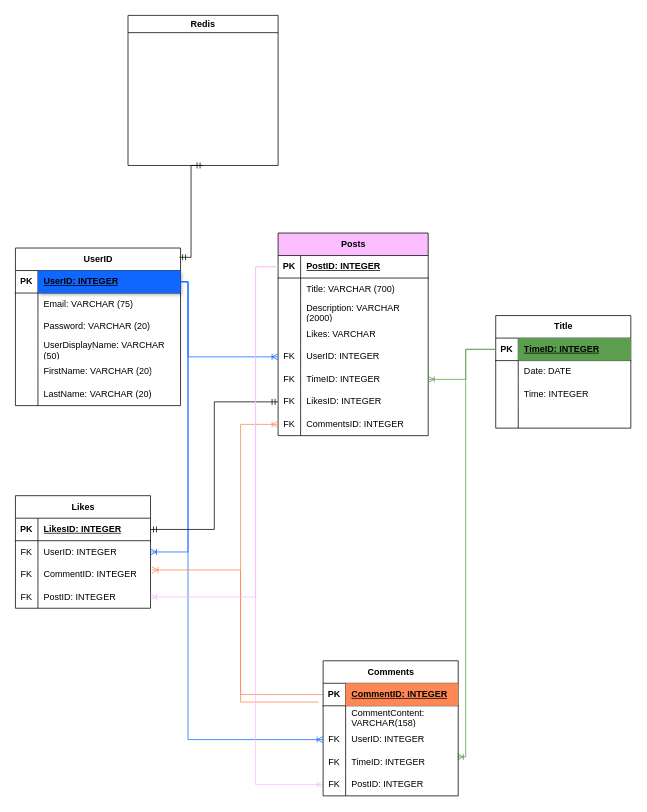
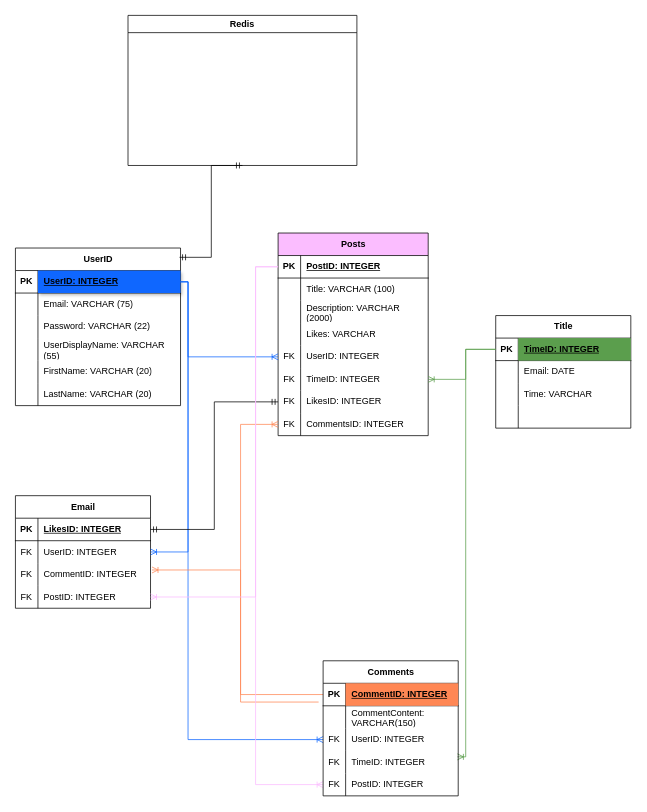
node "Redis": size 150x150 -> 229x150
node "Title: VARCHAR (700)": label "Title: VARCHAR (700)" -> "Title: VARCHAR (100)"
node "Password: VARCHAR (20)": label "Password: VARCHAR (20)" -> "Password: VARCHAR (22)"
node "UserDisplayName: VARCHAR (50)": label "UserDisplayName: VARCHAR (50)" -> "UserDisplayName: VARCHAR (55)"
node "Date: DATE": label "Date: DATE" -> "Email: DATE"
node "Time: INTEGER": label "Time: INTEGER" -> "Time: VARCHAR"
node "Likes": label "Likes" -> "Email"
node "CommentContent: VARCHAR(158)": label "CommentContent: VARCHAR(158)" -> "CommentContent: VARCHAR(150)"
